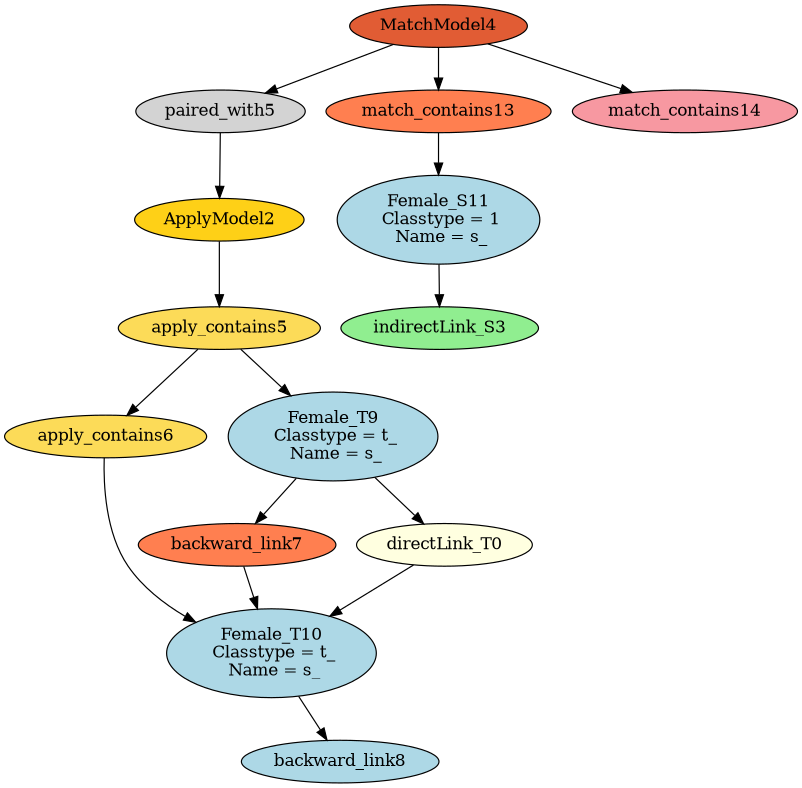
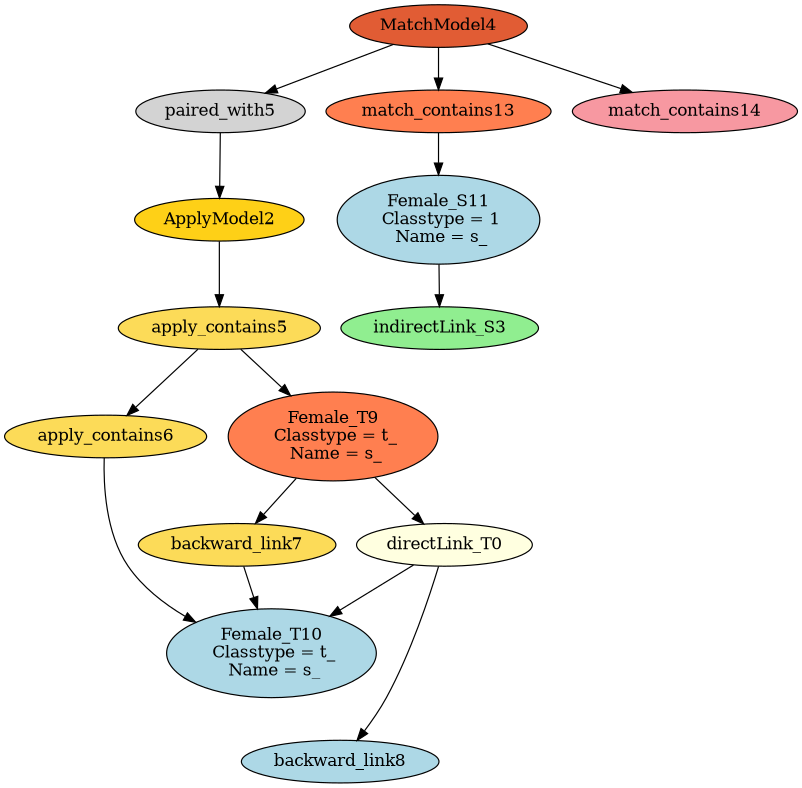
node "Female_T9 Classtype = t_ Name = s_": fillcolor lightblue -> coral
node "backward_link7": fillcolor coral -> #fcdb58
edge "Female_T10 Classtype = t_ Name = s_" -> "backward_link8": now "directLink_T0" -> "backward_link8"
